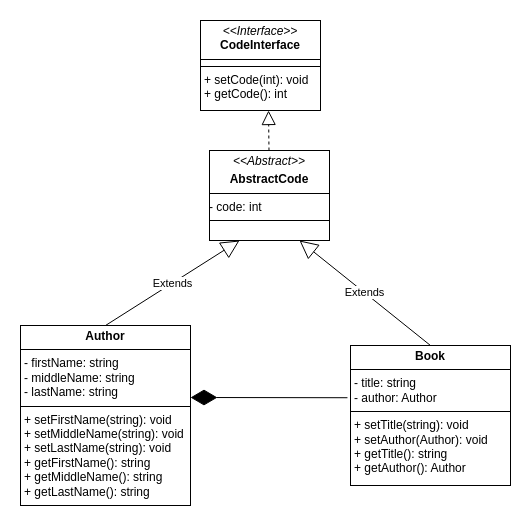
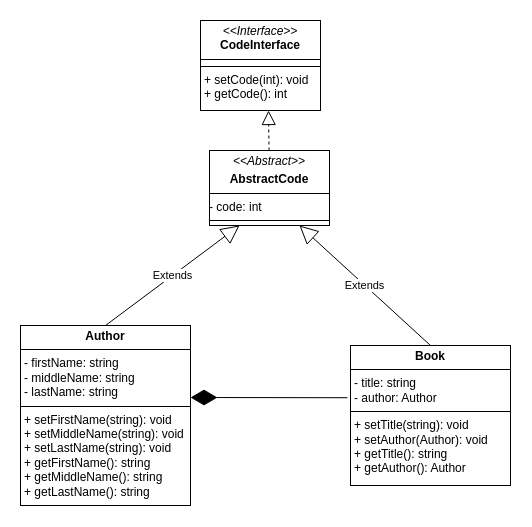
node "<<Abstract>> AbstractCode - code: int": size 120x90 -> 120x75
